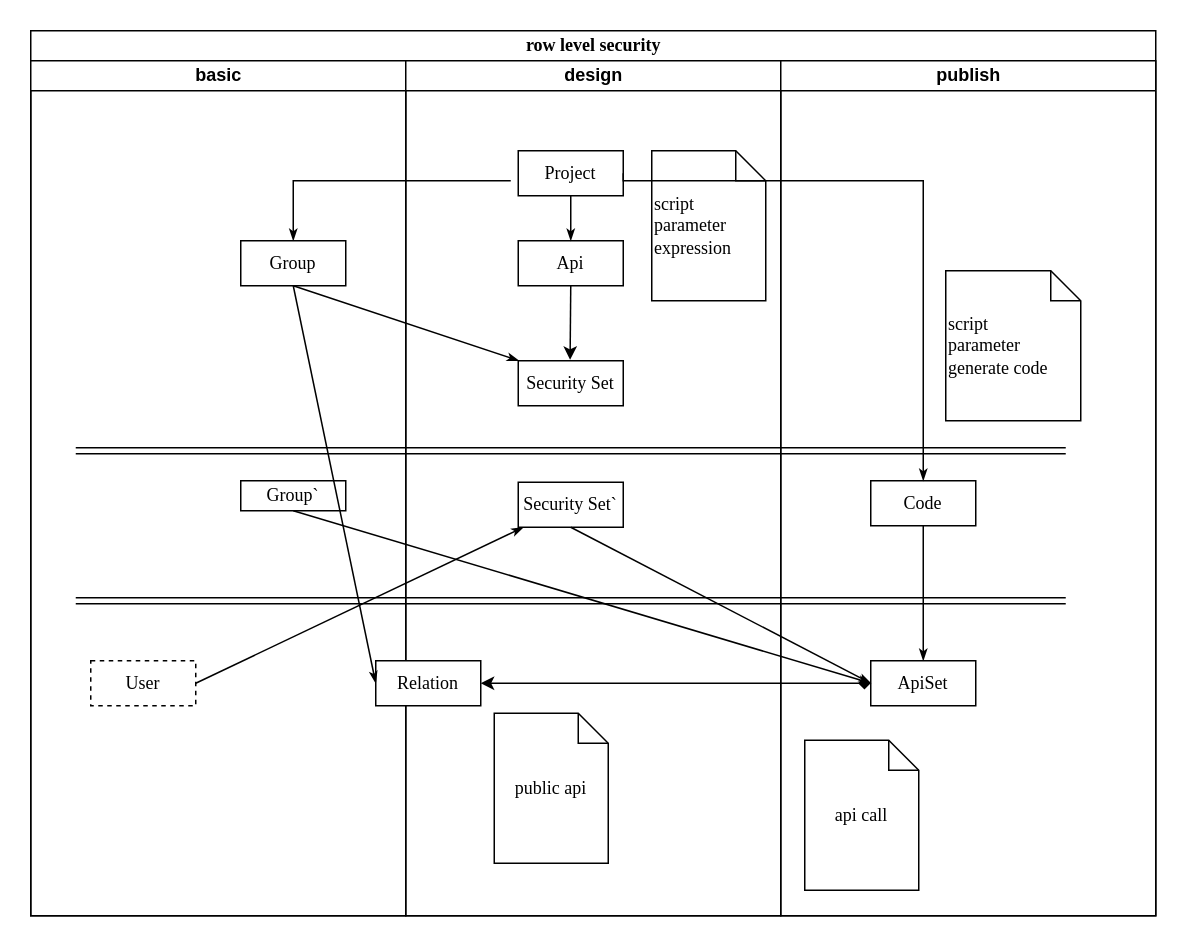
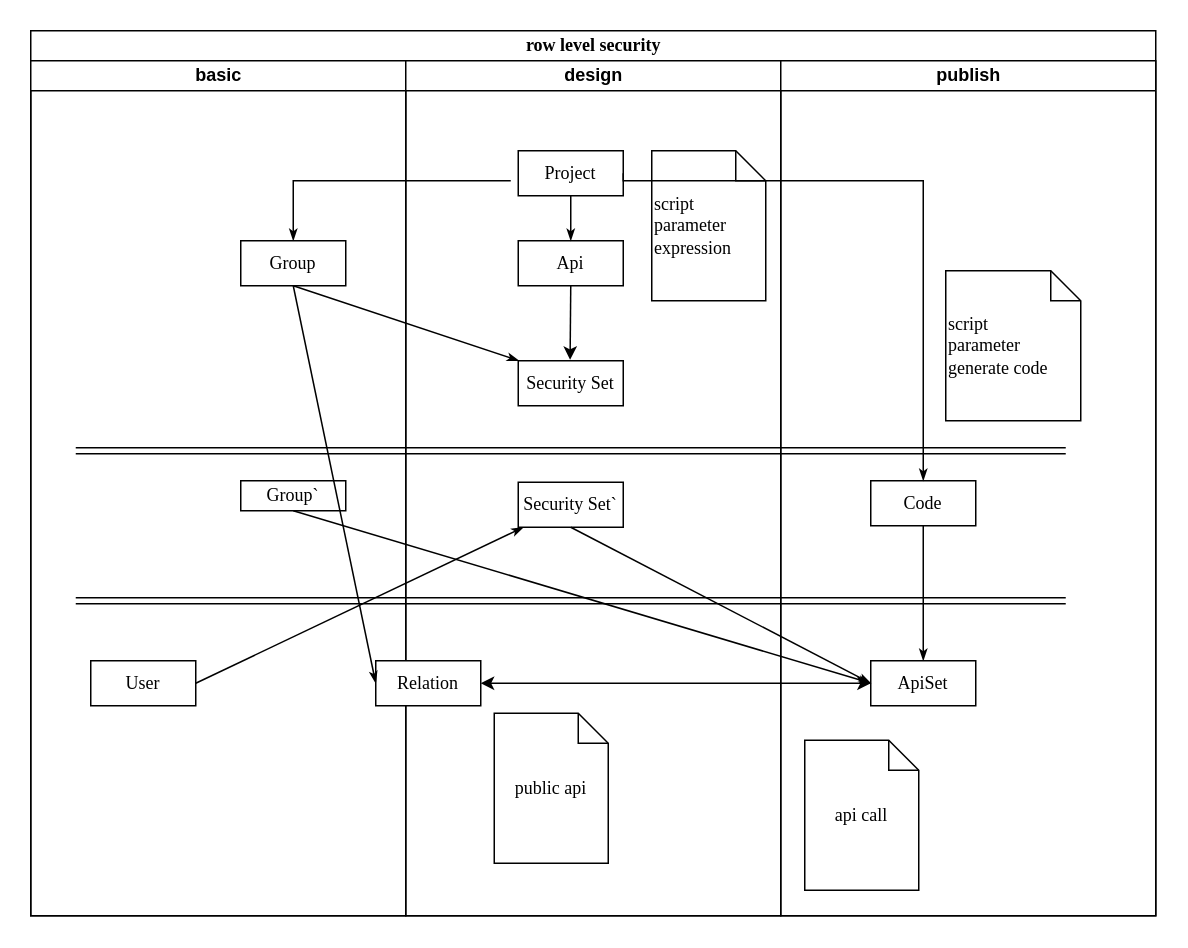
node "User": style dashed -> solid
edge "Relation" -- "ApiSet": arrowhead diamond -> classic
